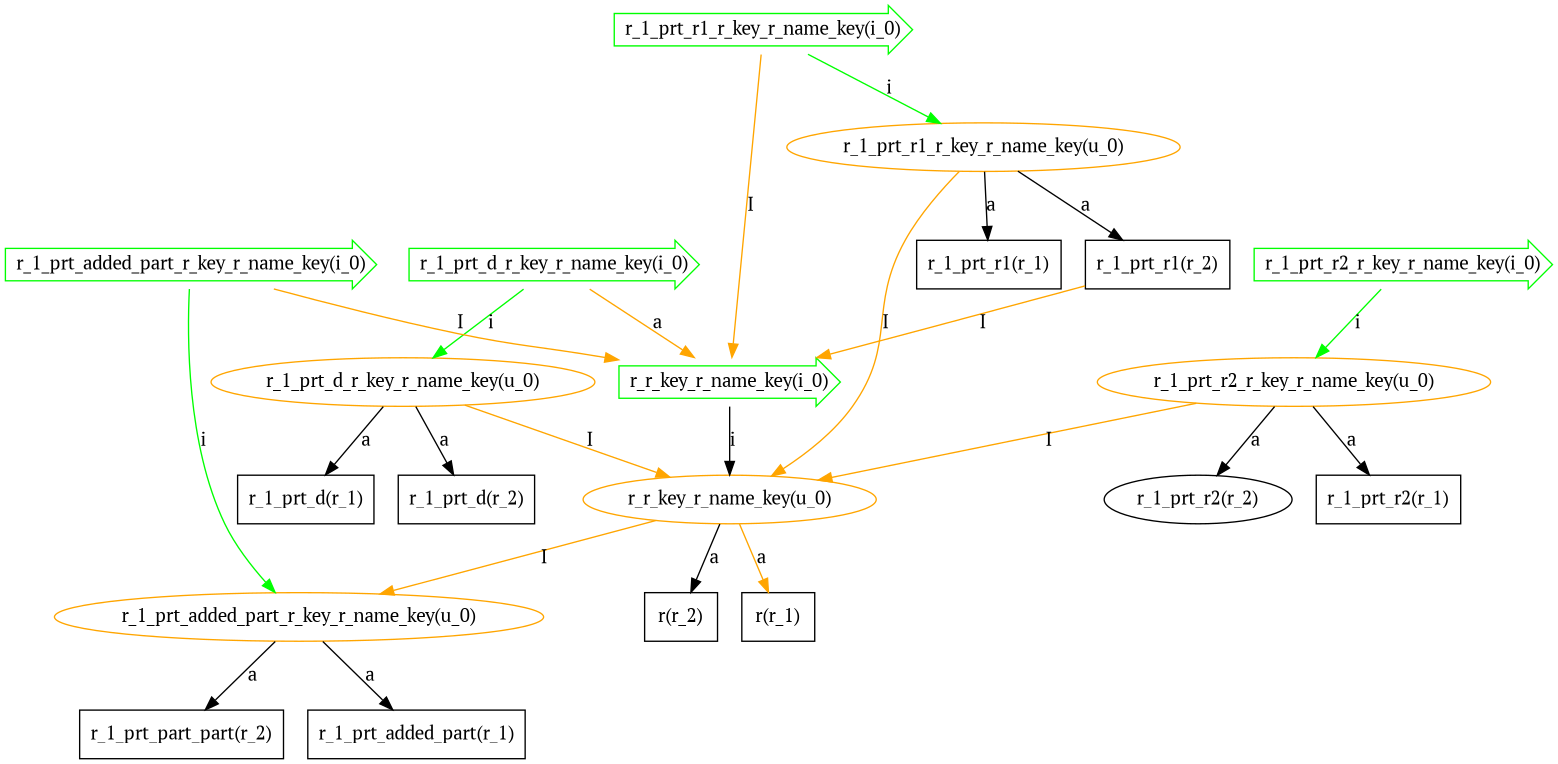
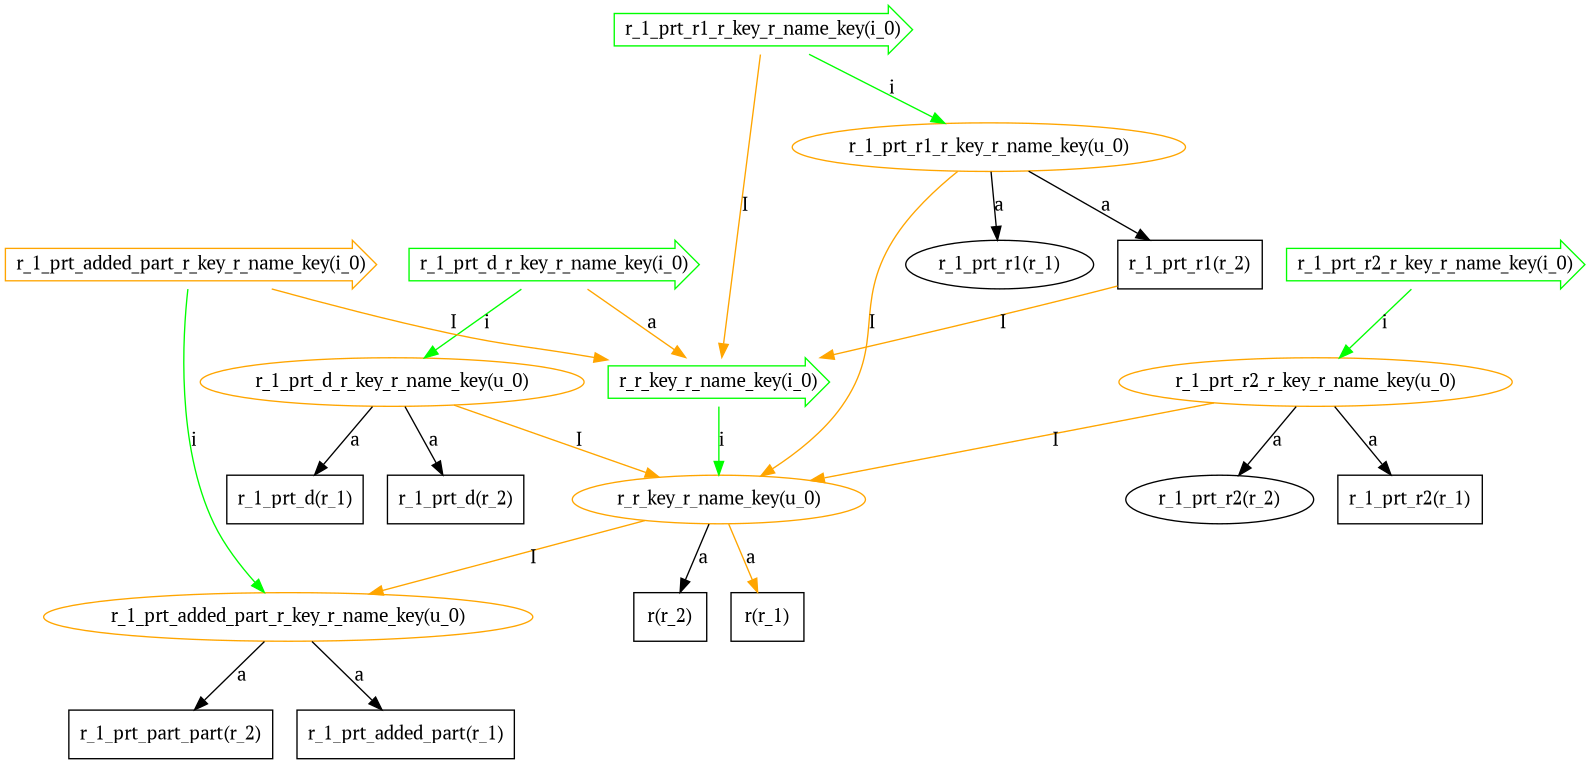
node "r_1_prt_added_part_r_key_r_name_key(i_0)": color green -> orange
node "r_1_prt_r1(r_1)": shape box -> ellipse
edge "r_r_key_r_name_key(i_0)" -> "r_r_key_r_name_key(u_0)": color black -> green
